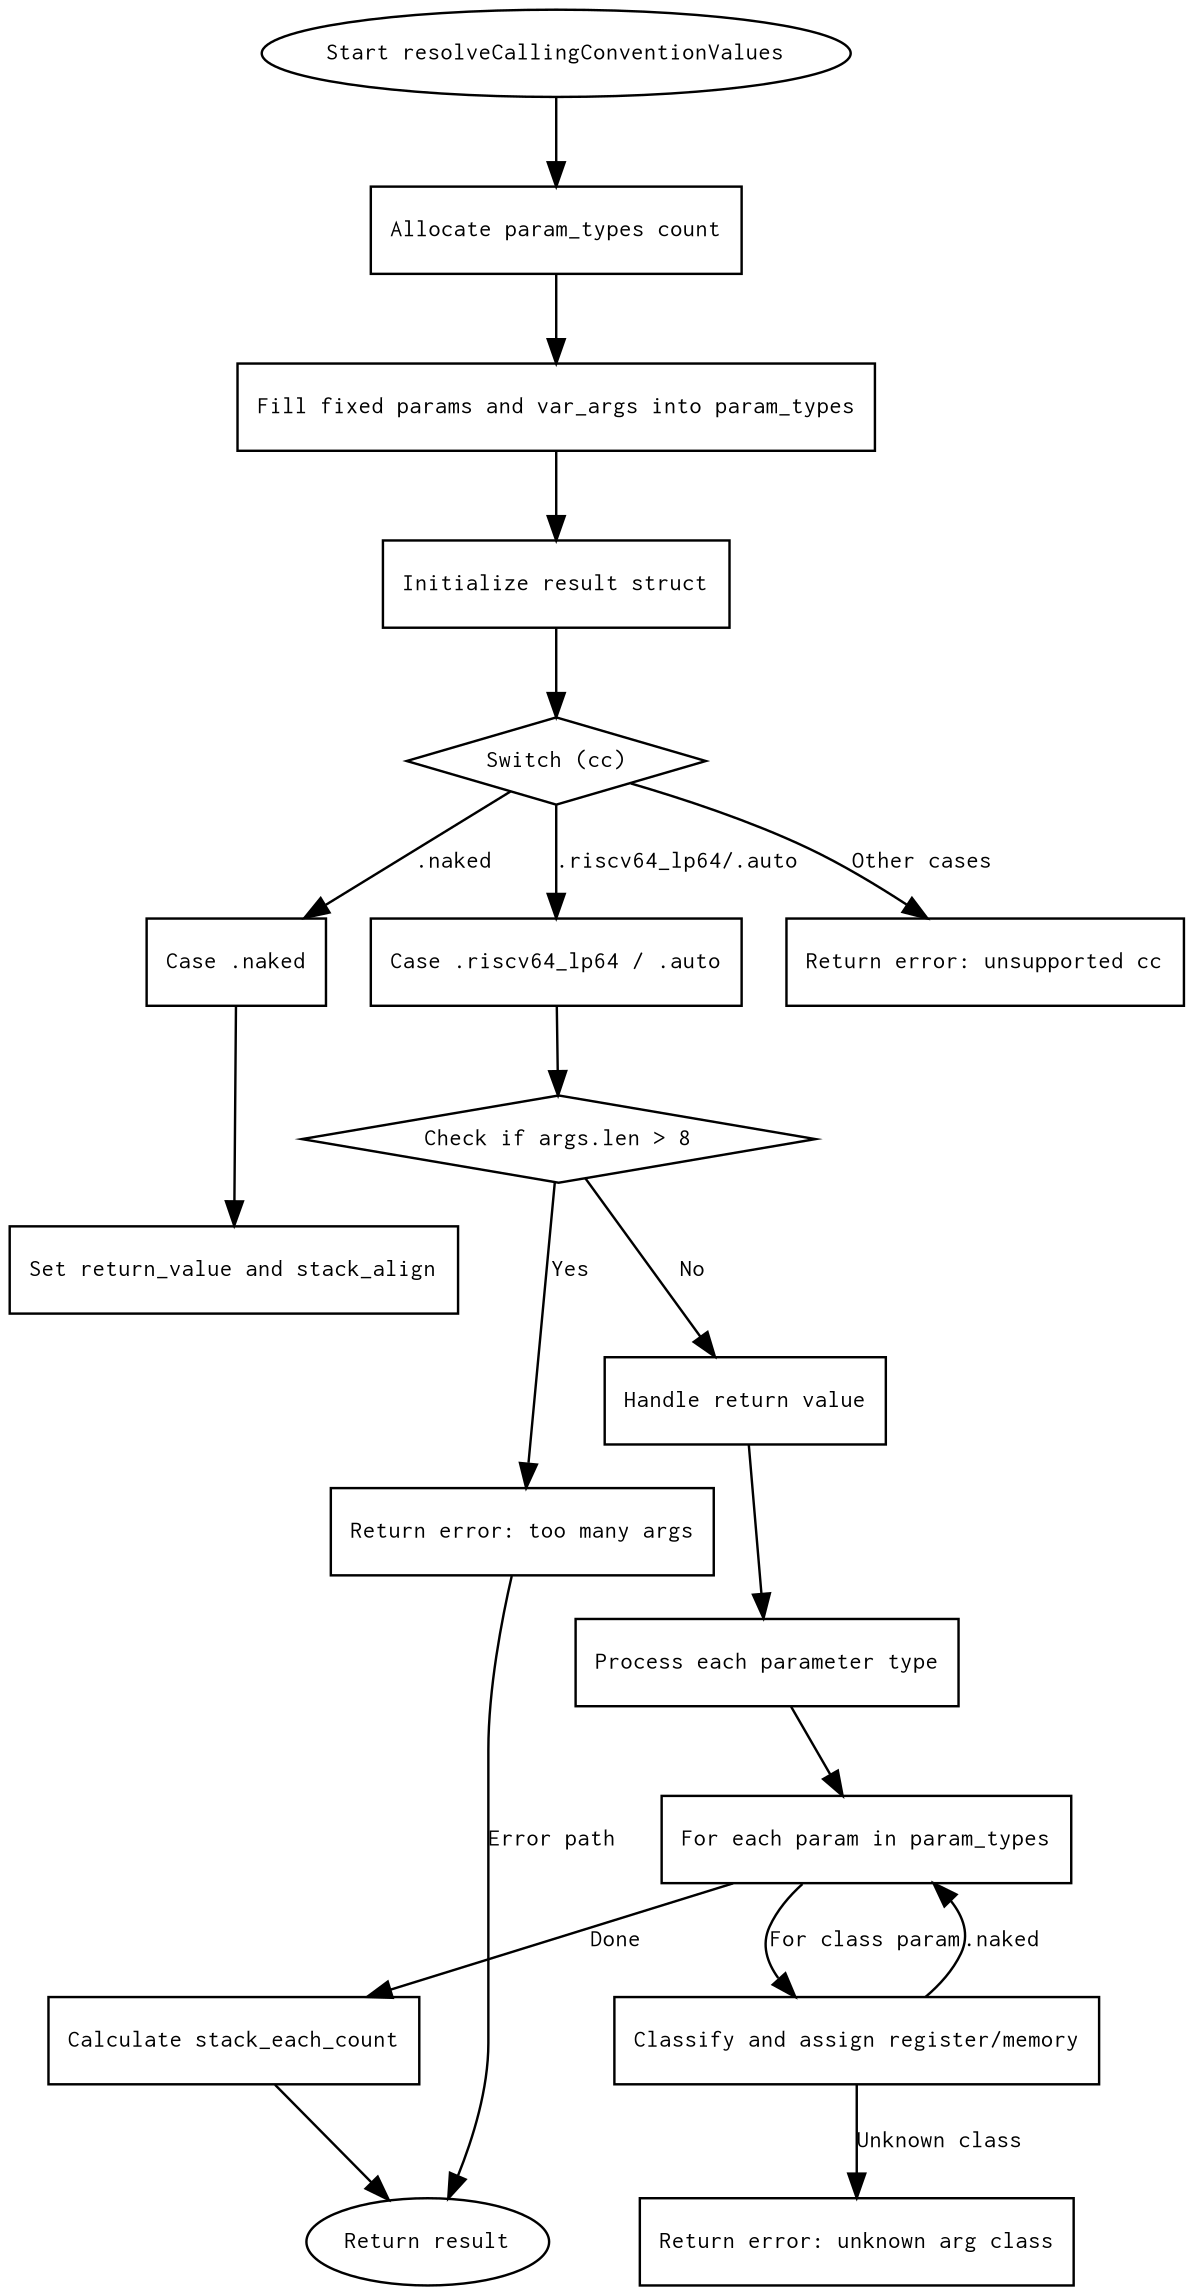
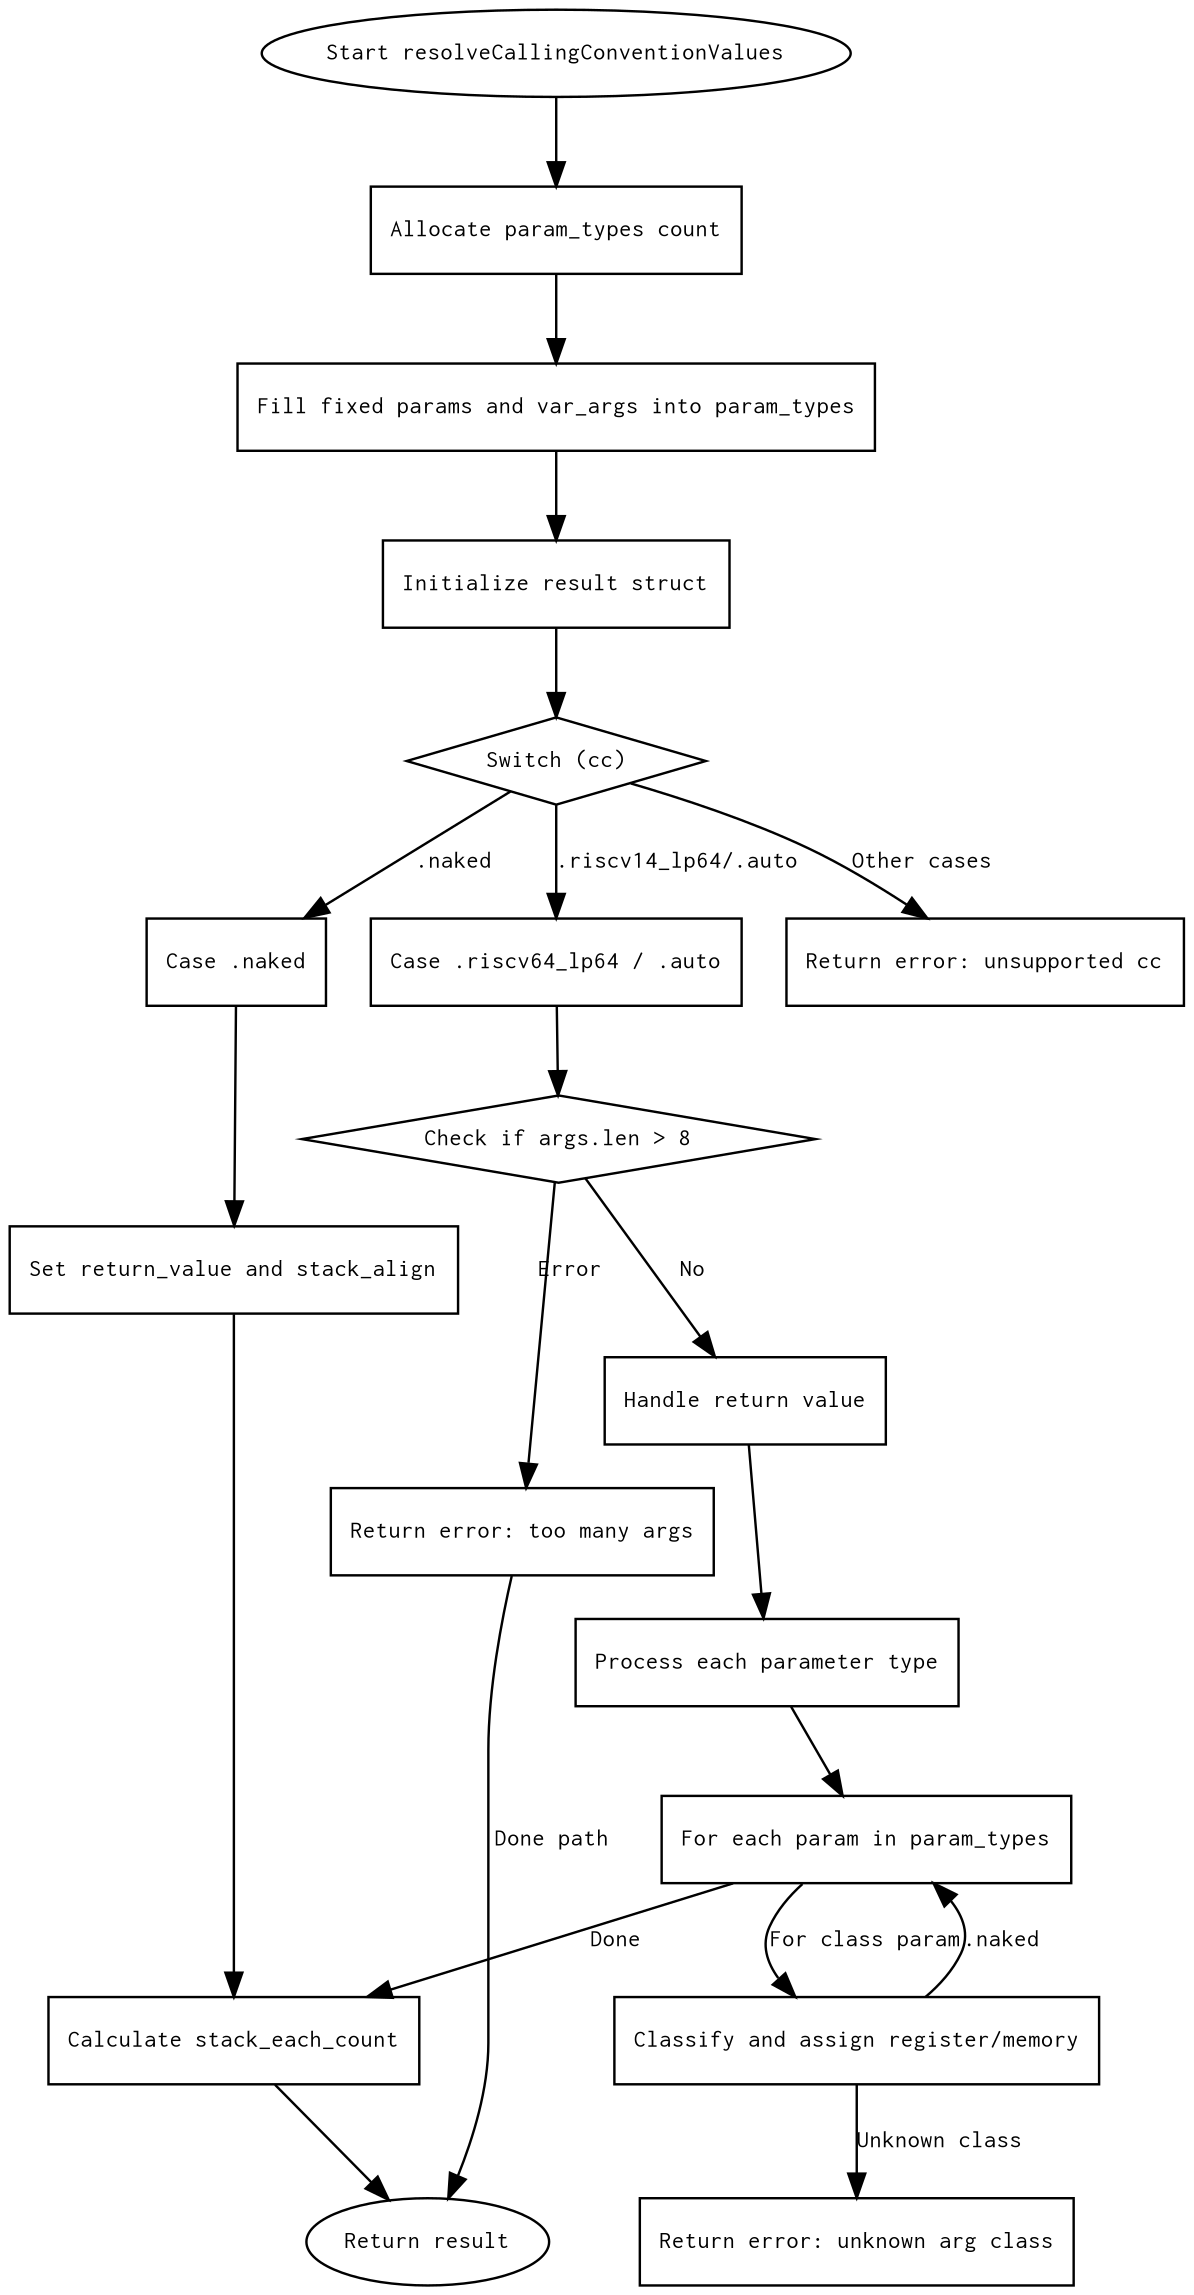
edge "Switch (cc)" -> "Case .riscv64_lp64 / .auto": label ".riscv64_lp64/.auto" -> ".riscv14_lp64/.auto"
edge "Check if args.len > 8" -> "Return error: too many args": label "Yes" -> "Error"
edge "Set return_value and stack_align" -> "Calculate stack_each_count": added
edge "Return error: too many args" -> "Return result": label "Error path" -> "Done path"
